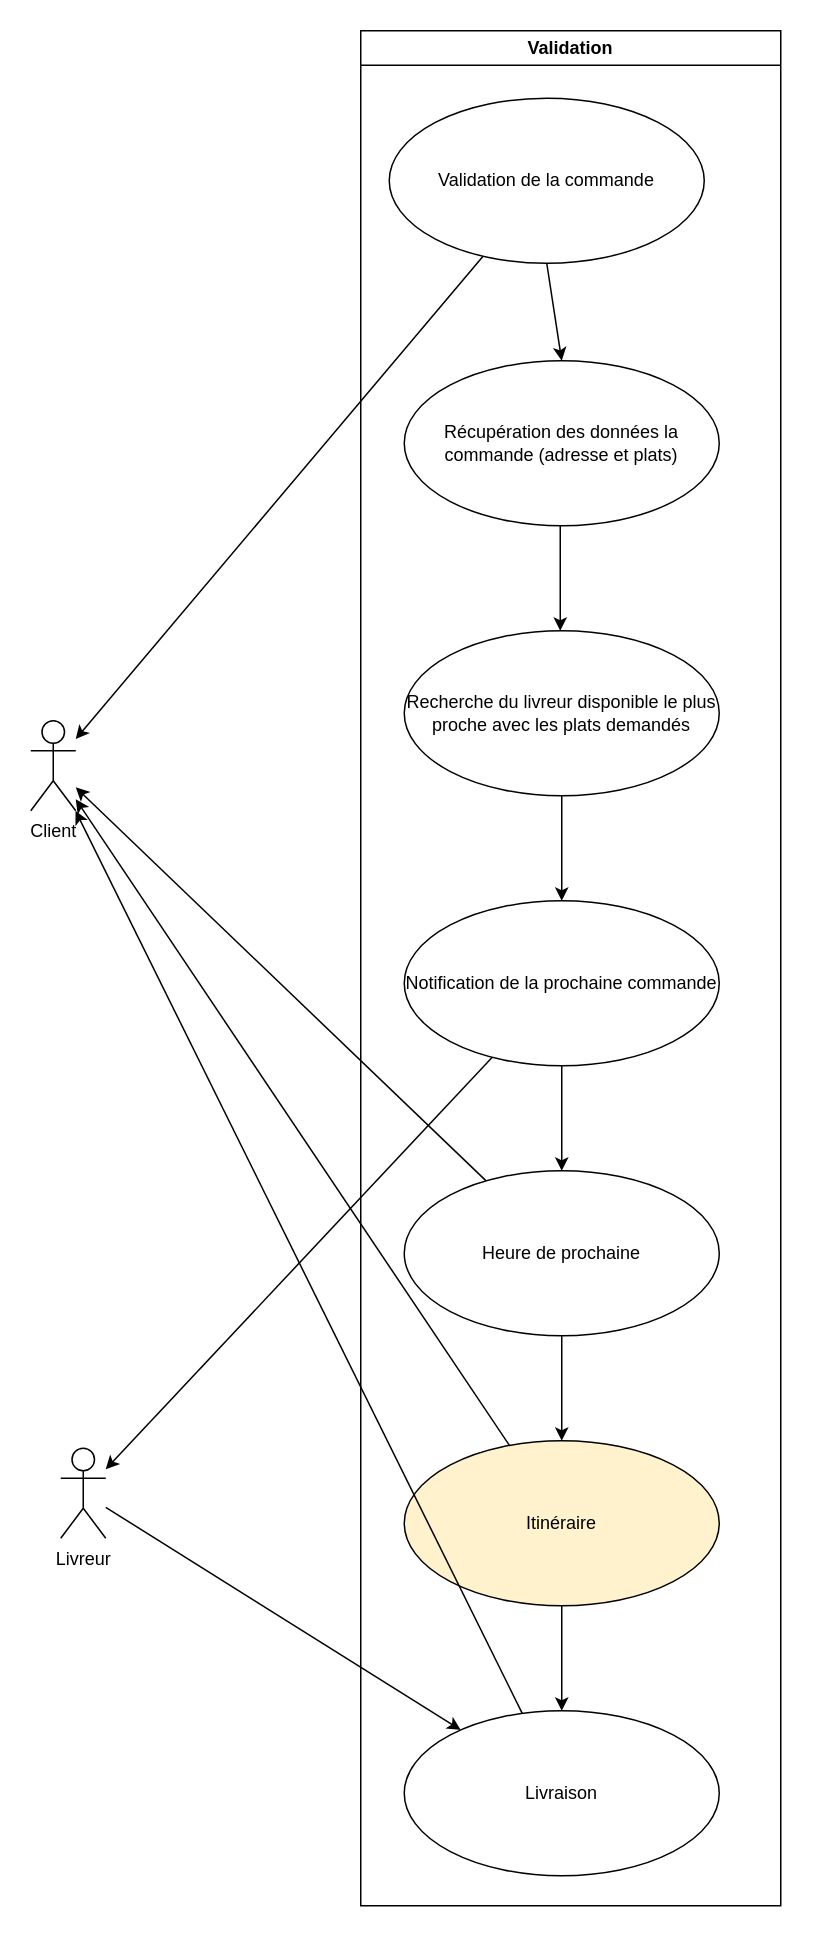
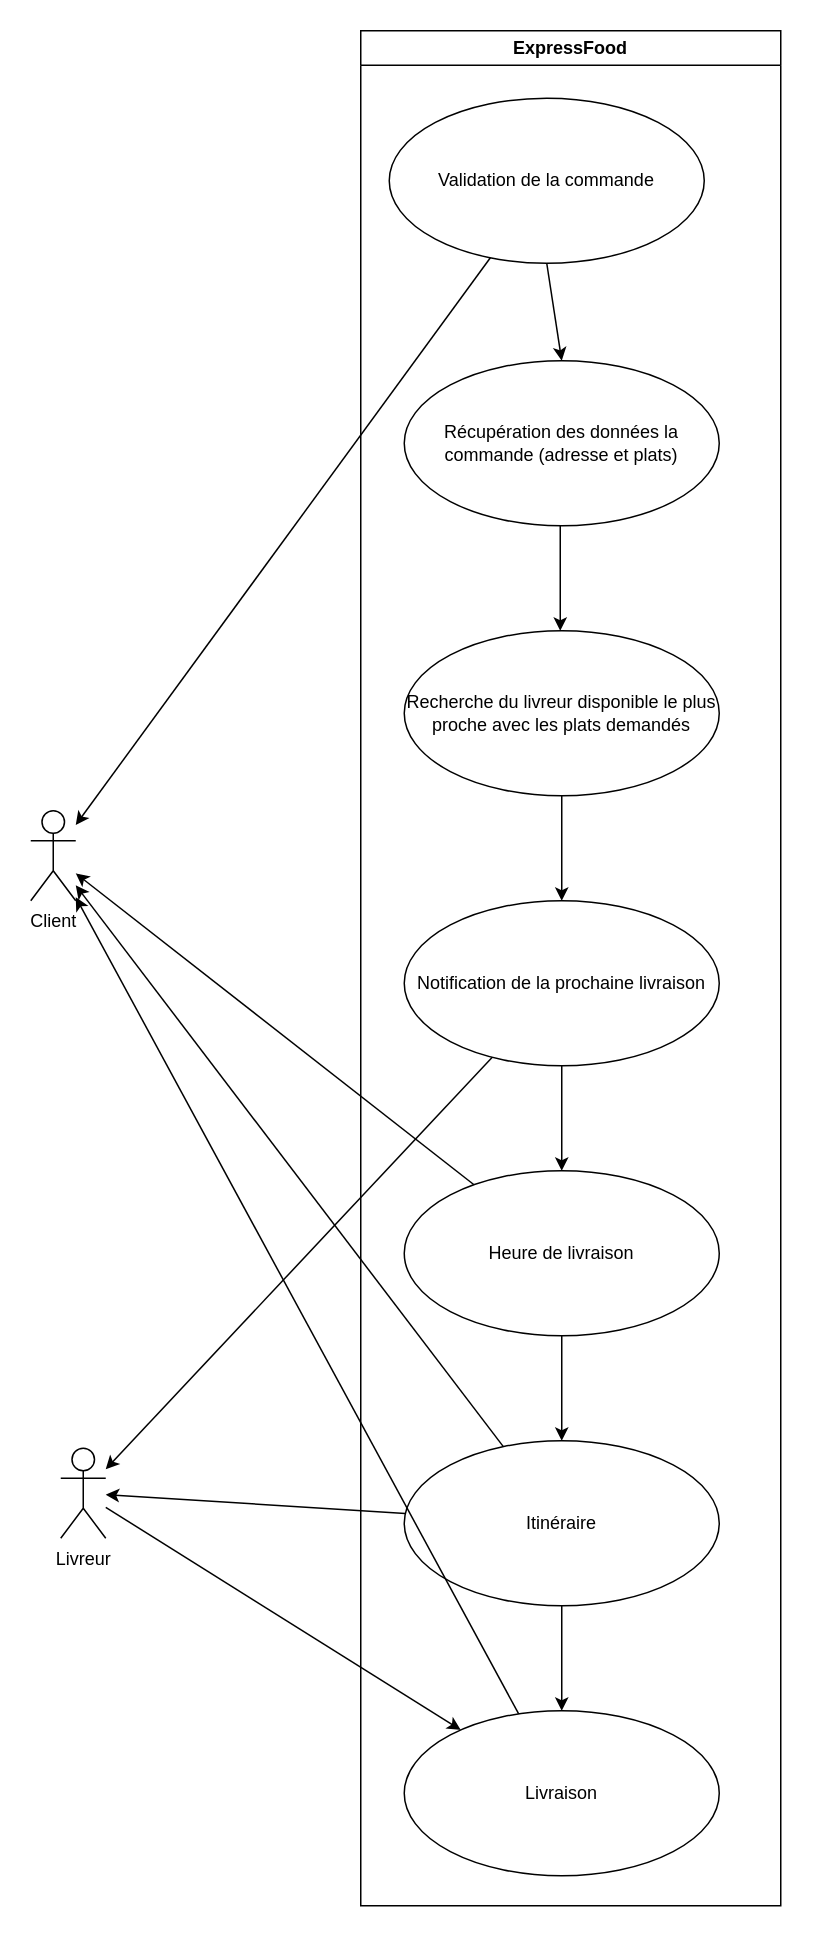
node "Validation": label "Validation" -> "ExpressFood"
node "Client": moved (53, 766) -> (53, 856)
node "Notification de la prochaine commande": label "Notification de la prochaine commande" -> "Notification de la prochaine livraison"
node "Heure de prochaine": label "Heure de prochaine" -> "Heure de livraison"
edge "Itinéraire" -> "Livreur": added
node "Itinéraire": fillcolor #fff2cc -> #ffffff
